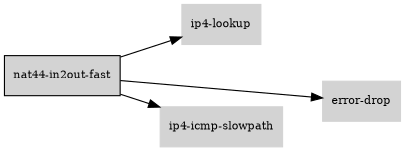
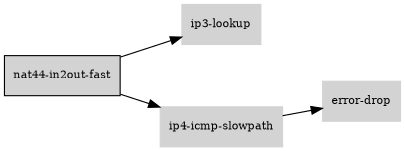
node "ip4-lookup": label "ip4-lookup" -> "ip3-lookup"
edge "nat44-in2out-fast" -> "error-drop": now "ip4-icmp-slowpath" -> "error-drop"
